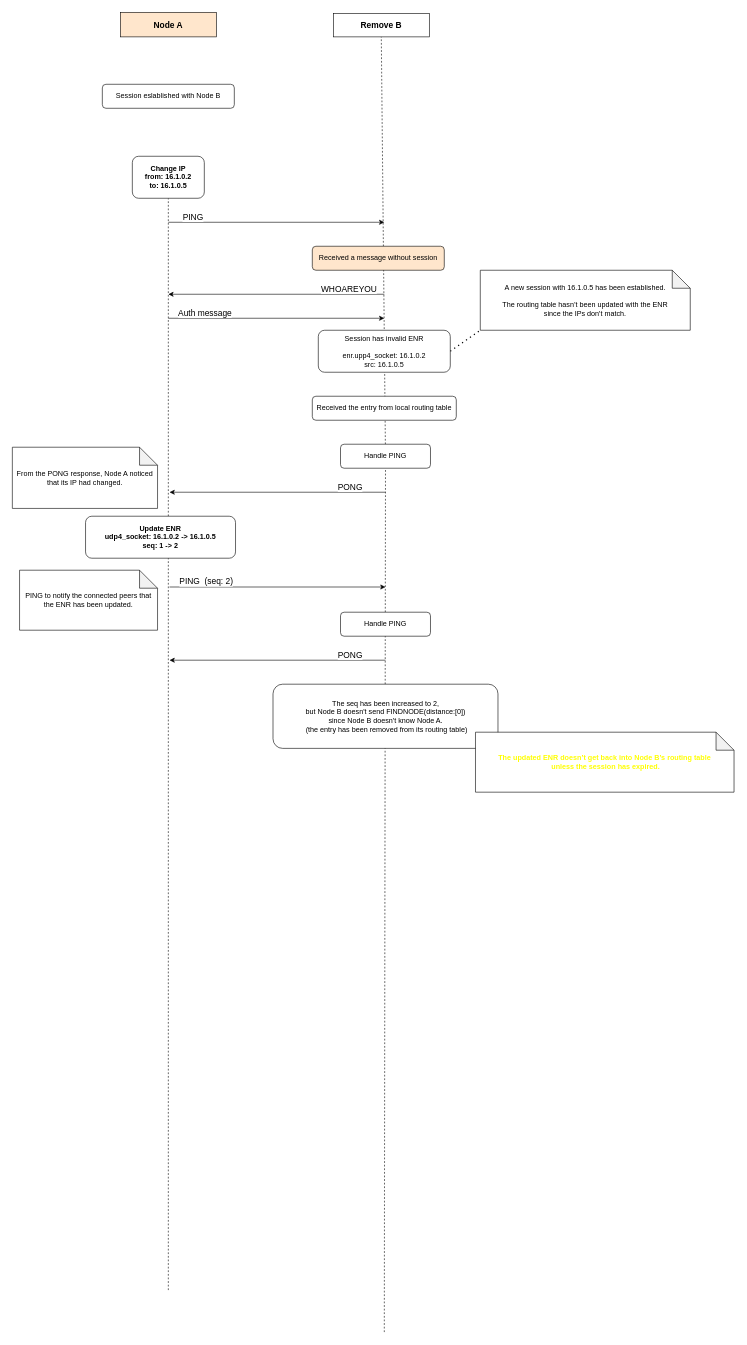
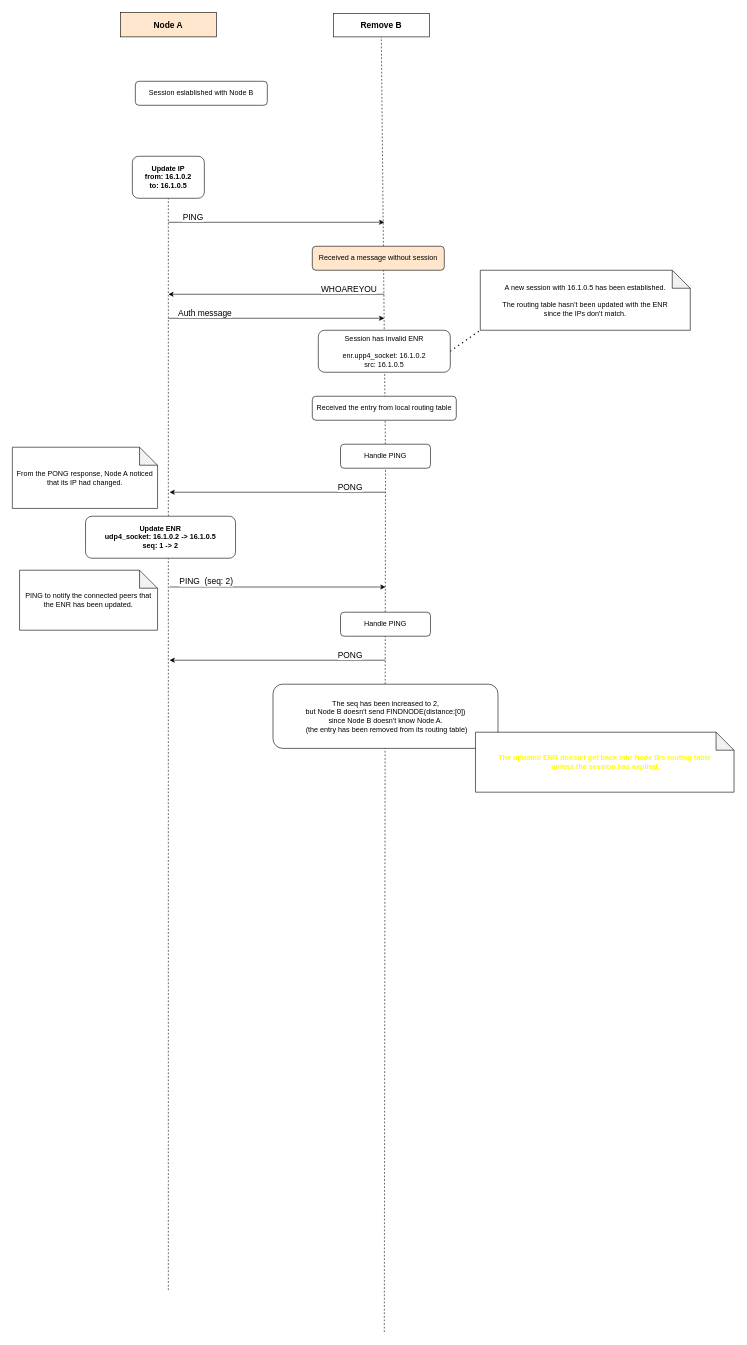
node "Session eslablished with Node B": moved (168, 96) -> (201, 93)
node "Change IP from: 16.1.0.2 to: 16.1.0.5": label "Change IP from: 16.1.0.2 to: 16.1.0.5" -> "Update IP from: 16.1.0.2 to: 16.1.0.5"
